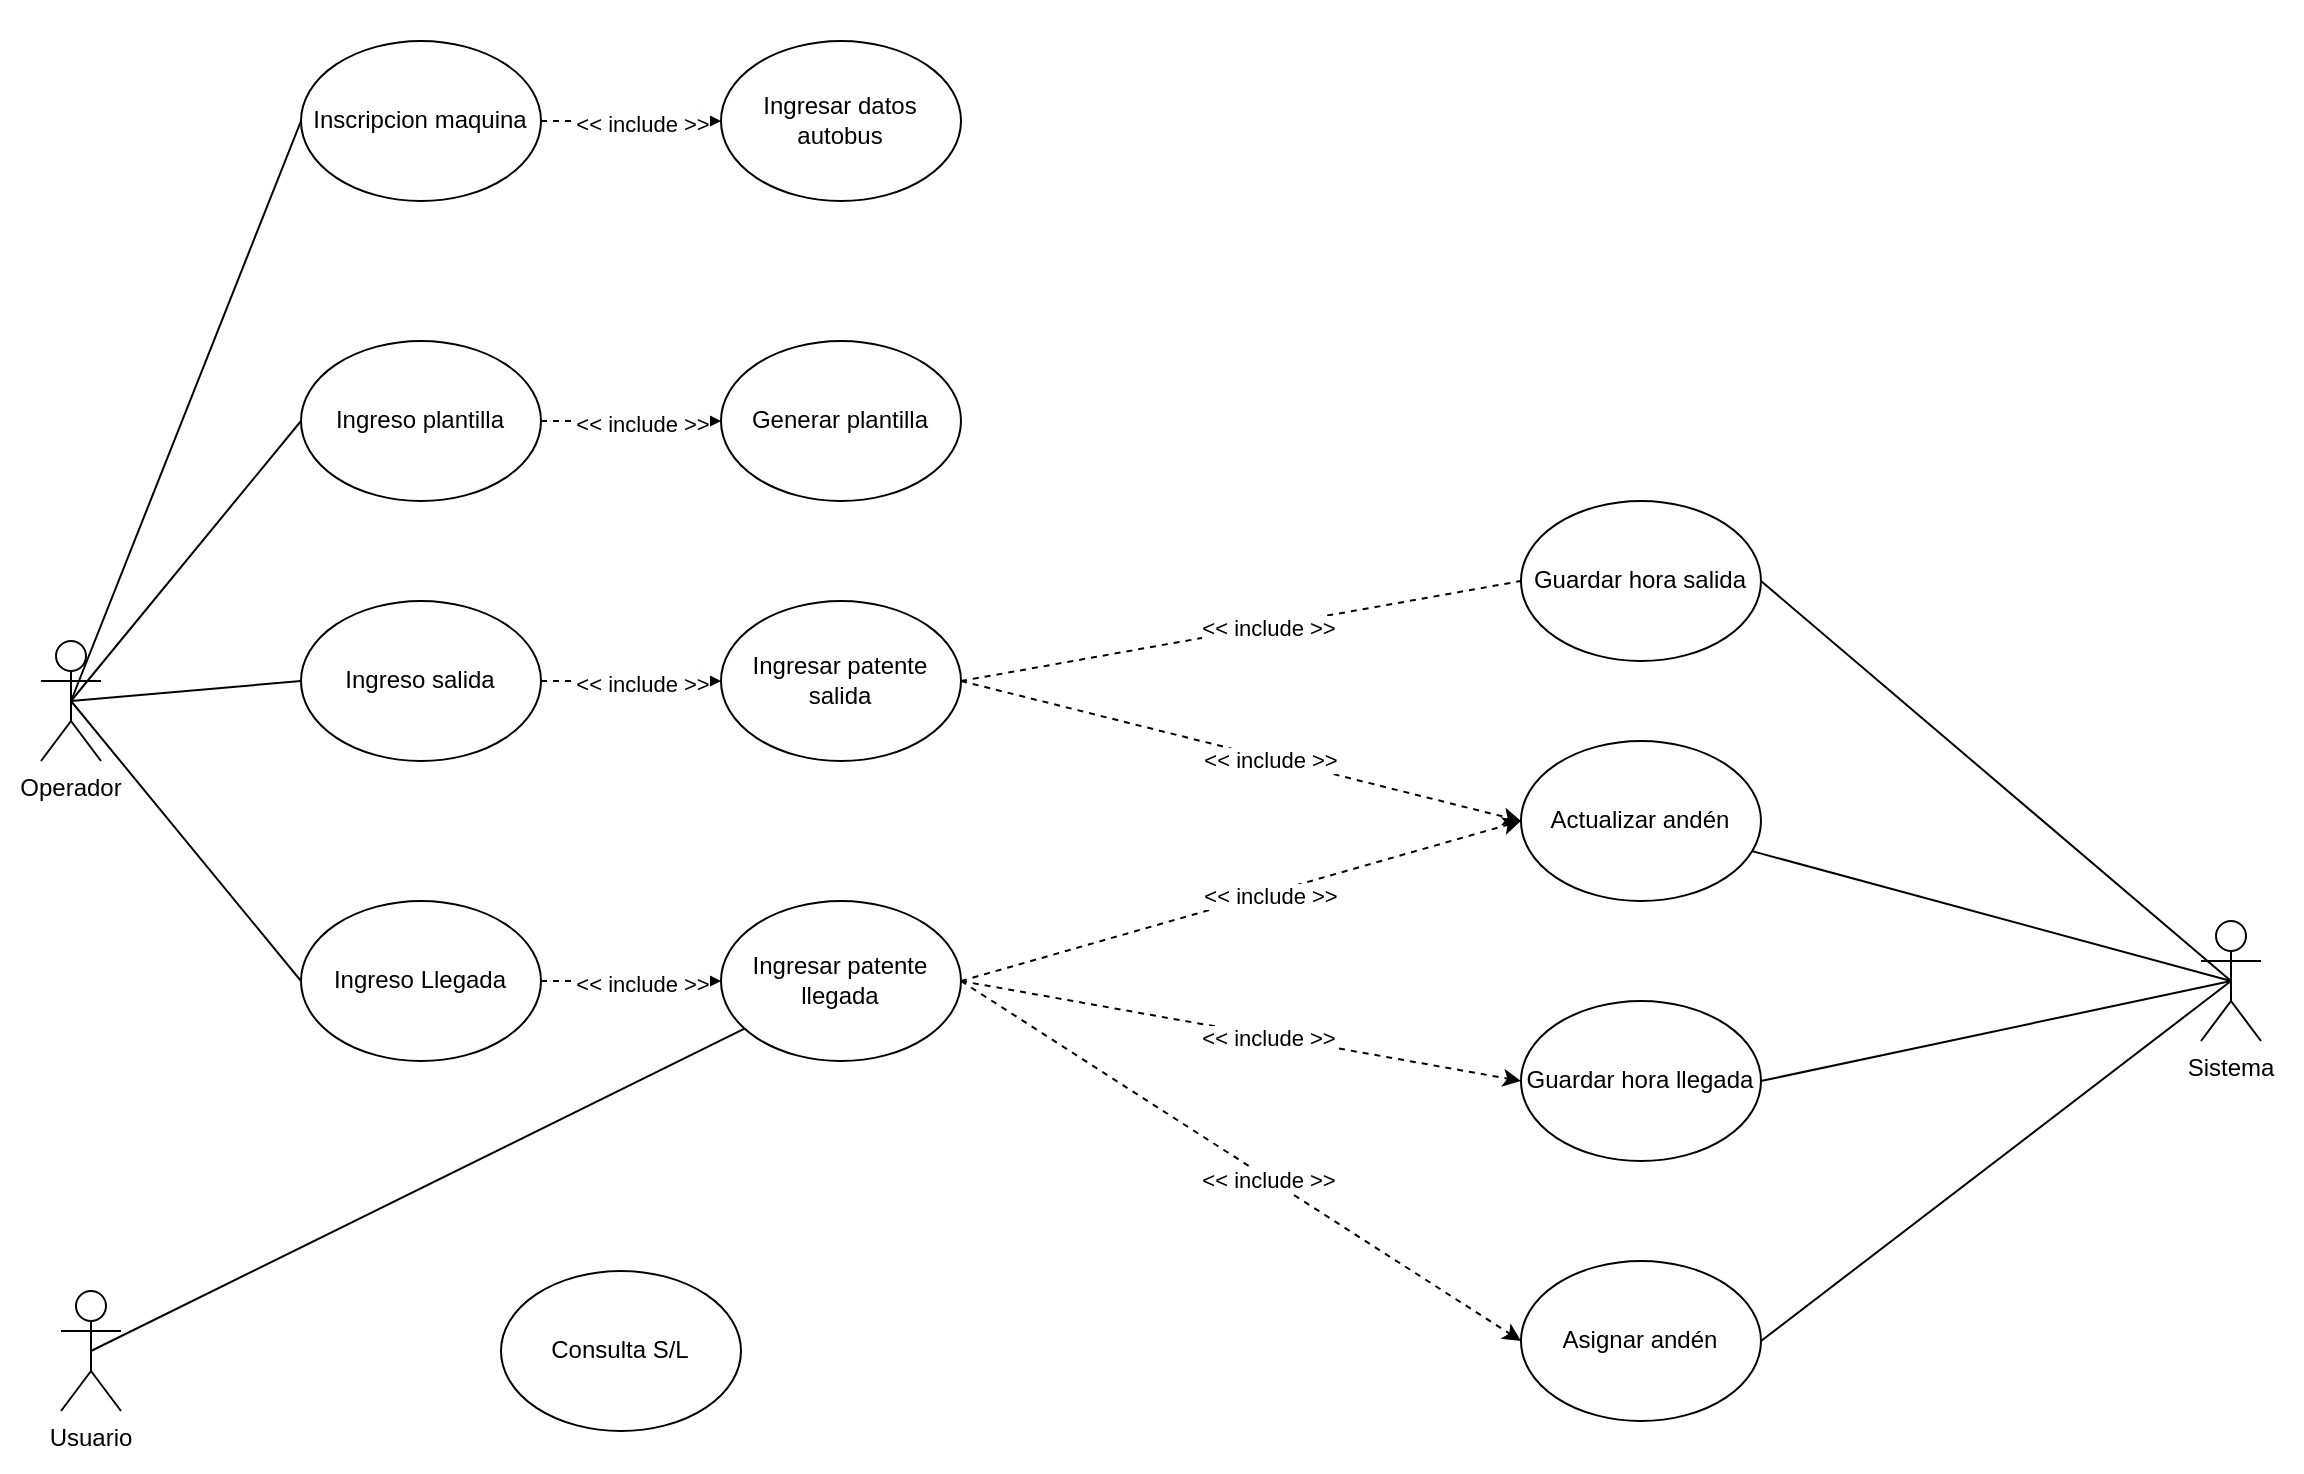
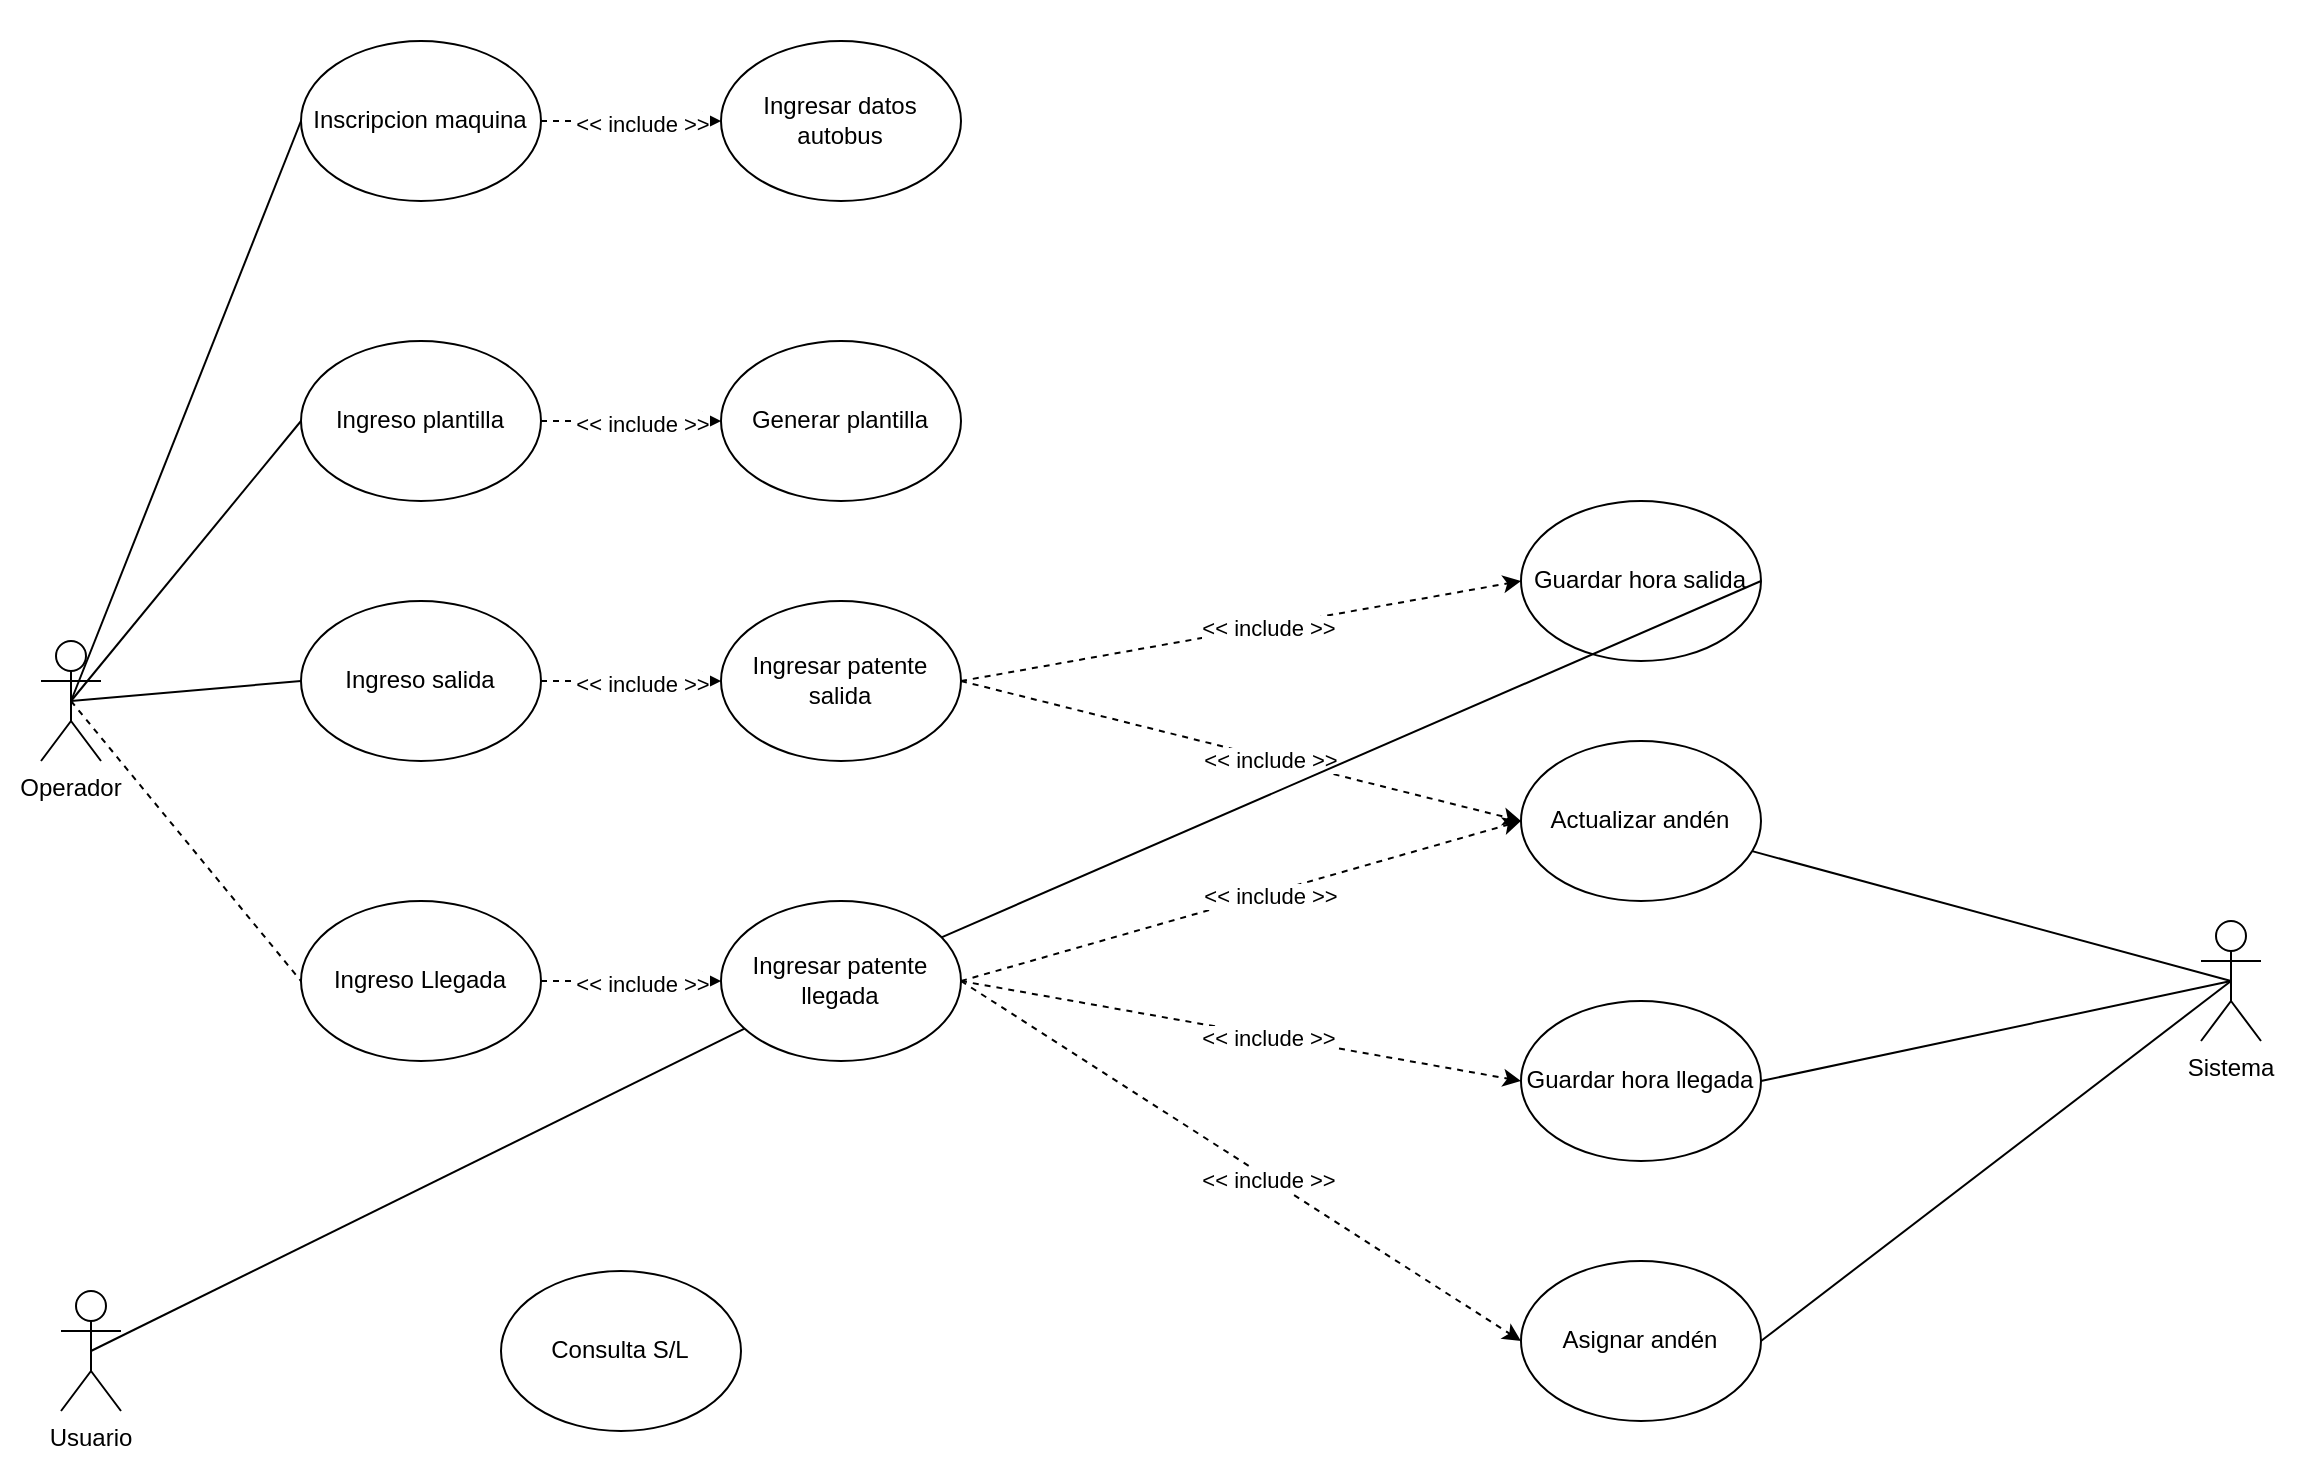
edge "Guardar hora salida" -- "Ingresar patente salida": arrowhead none -> classic
edge "Guardar hora salida" -- "Sistema": now "Guardar hora salida" -- "Ingresar patente llegada"
edge "Operador" -- "Ingreso Llegada": style solid -> dashed
